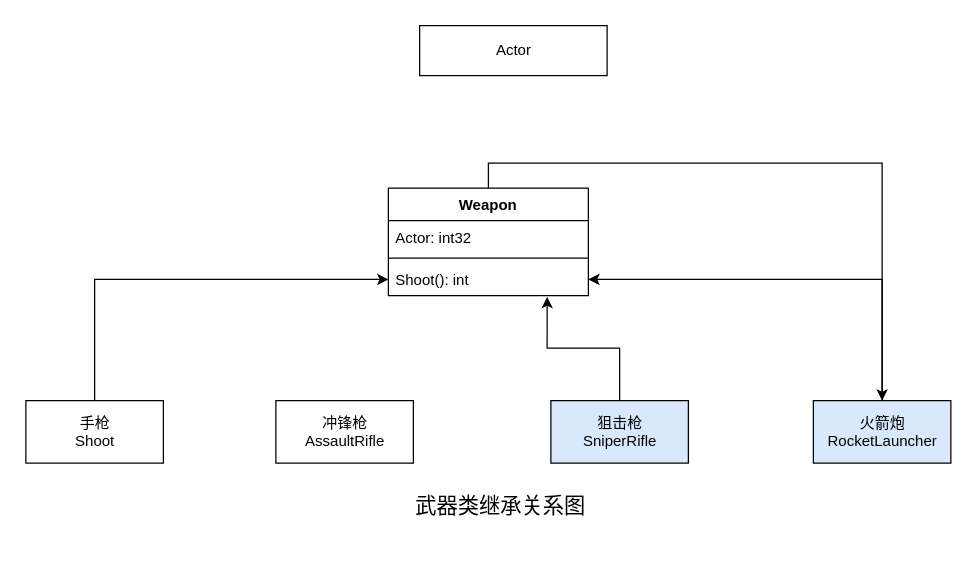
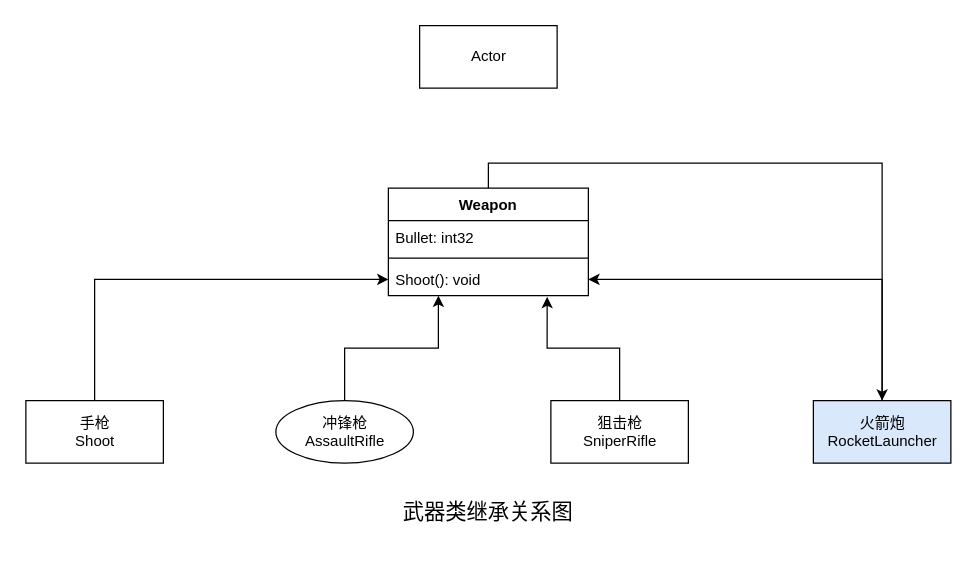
node "Actor": size 188x50 -> 138x63
node "Actor: int32": label "Actor: int32" -> "Bullet: int32"
node "Shoot(): int": label "Shoot(): int" -> "Shoot(): void"
edge "冲锋枪 AssaultRifle" -> "Weapon": added
node "冲锋枪 AssaultRifle": shape rectangle -> ellipse
node "狙击枪 SniperRifle": fillcolor #dae8fc -> #ffffff
node "武器类继承关系图": moved (501, 507) -> (488, 513)
